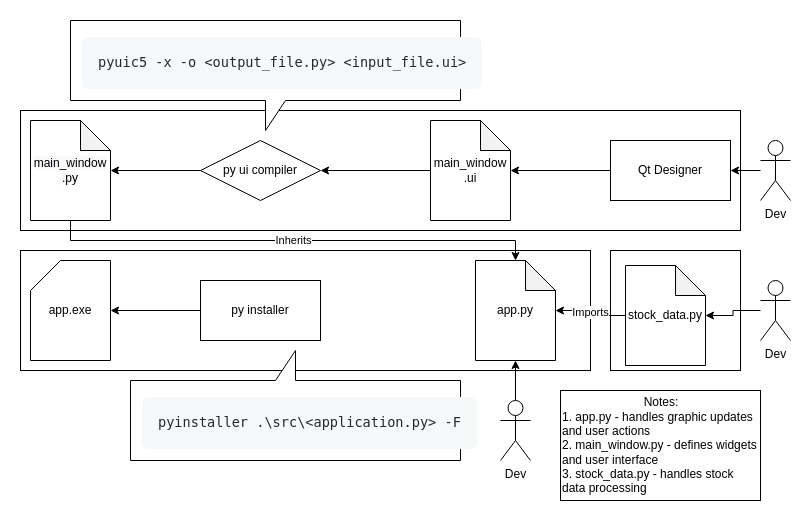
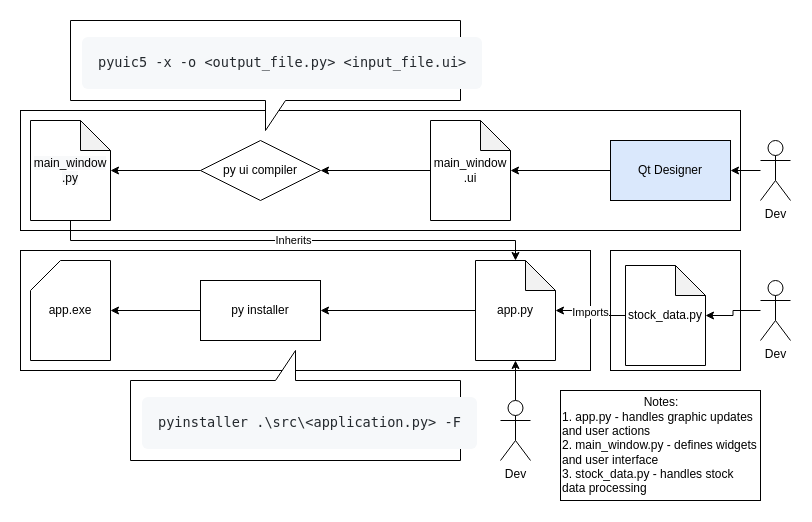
node "Qt Designer": fillcolor #ffffff -> #dae8fc
edge "app.py" -> "py installer": added
